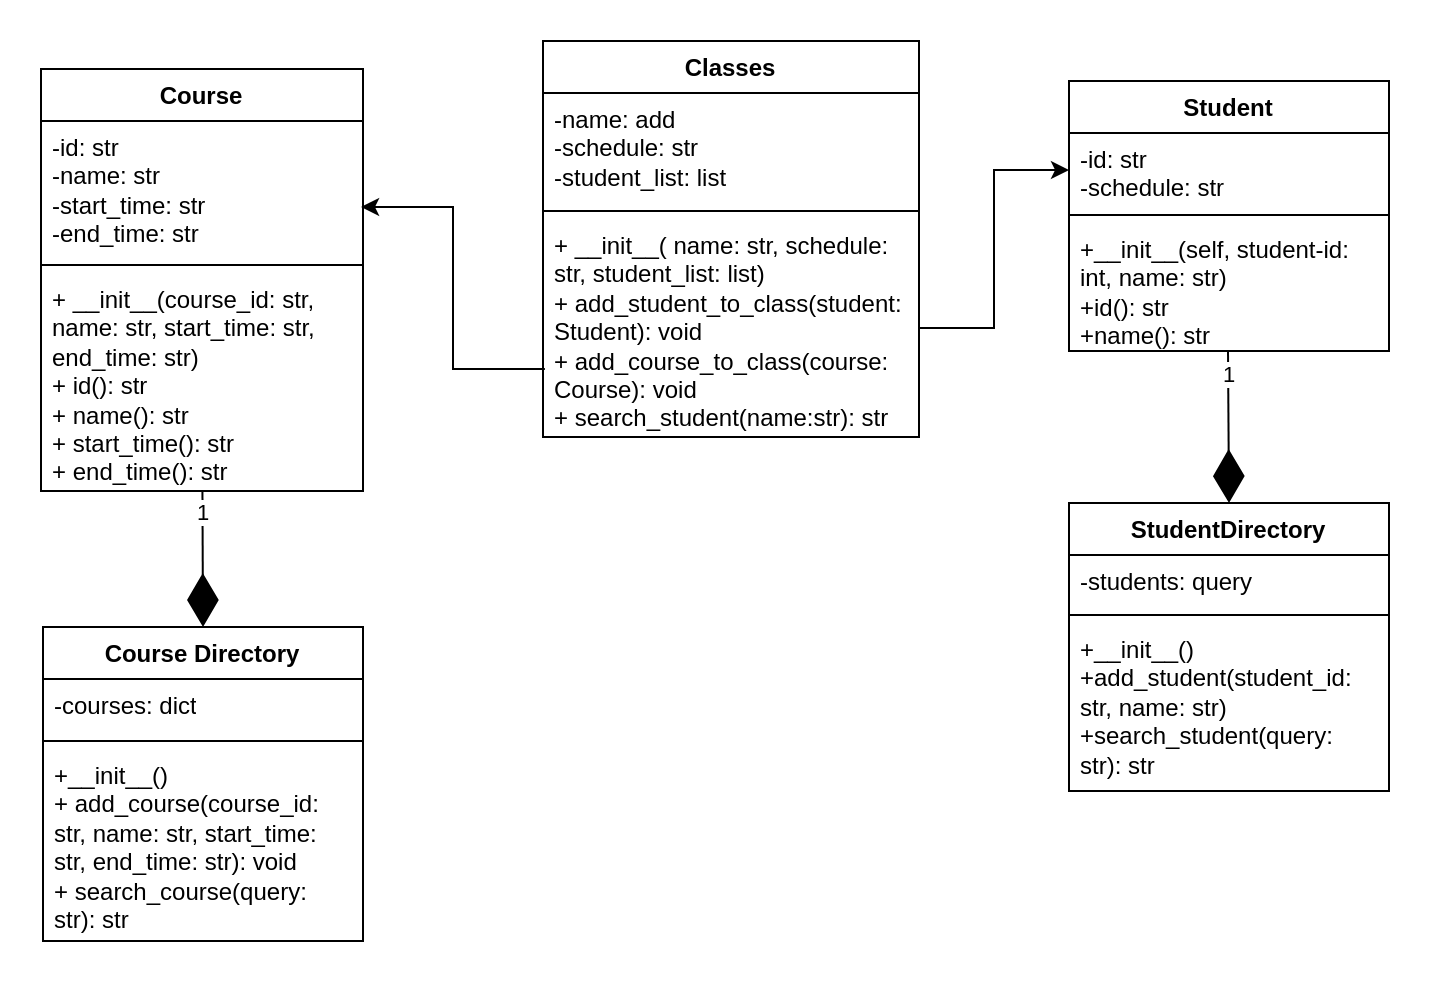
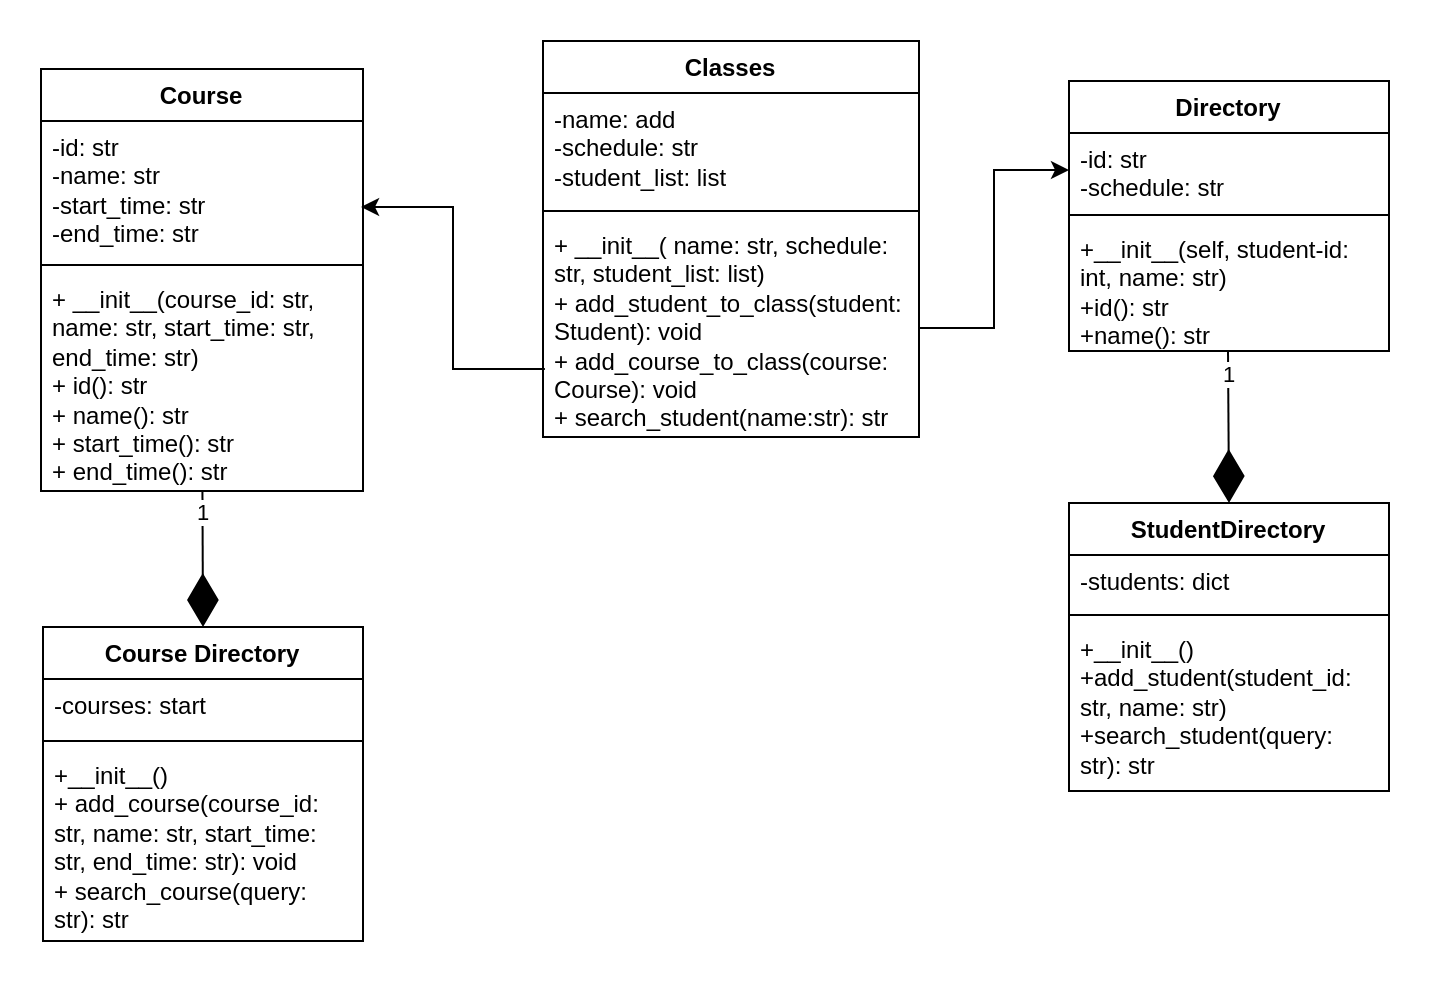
node "Student": label "Student" -> "Directory"
node "-students: query": label "-students: query" -> "-students: dict"
node "-courses: dict": label "-courses: dict" -> "-courses: start"
